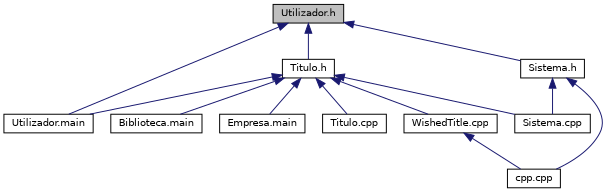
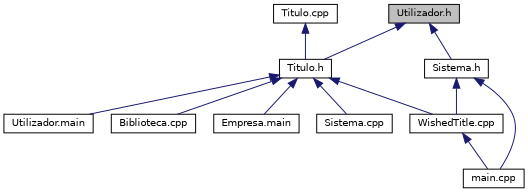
edge "Utilizador.main" -> "Utilizador.h": removed
edge "Titulo.cpp" -> "Titulo.h": reversed
edge "Sistema.cpp" -> "Sistema.h": now "WishedTitle.cpp" -> "Sistema.h"
node "Biblioteca.main": label "Biblioteca.main" -> "Biblioteca.cpp"
node "cpp.cpp": label "cpp.cpp" -> "main.cpp"
